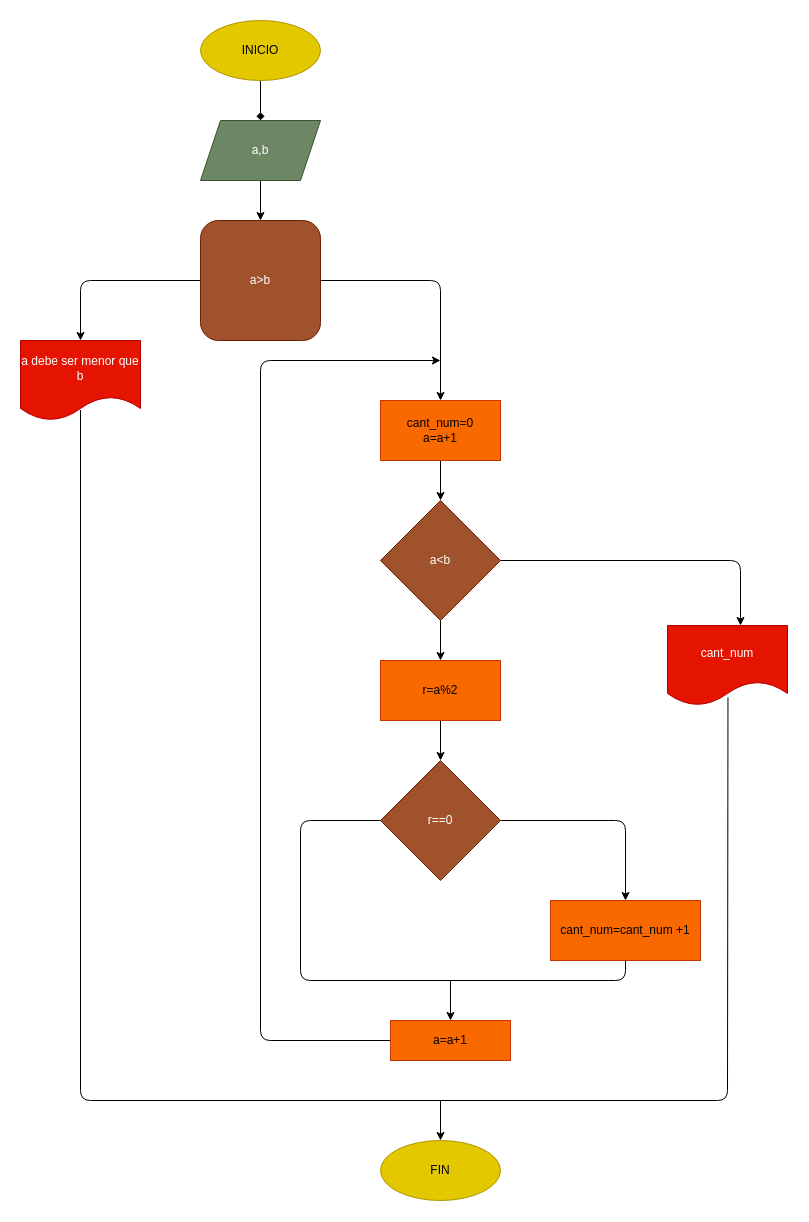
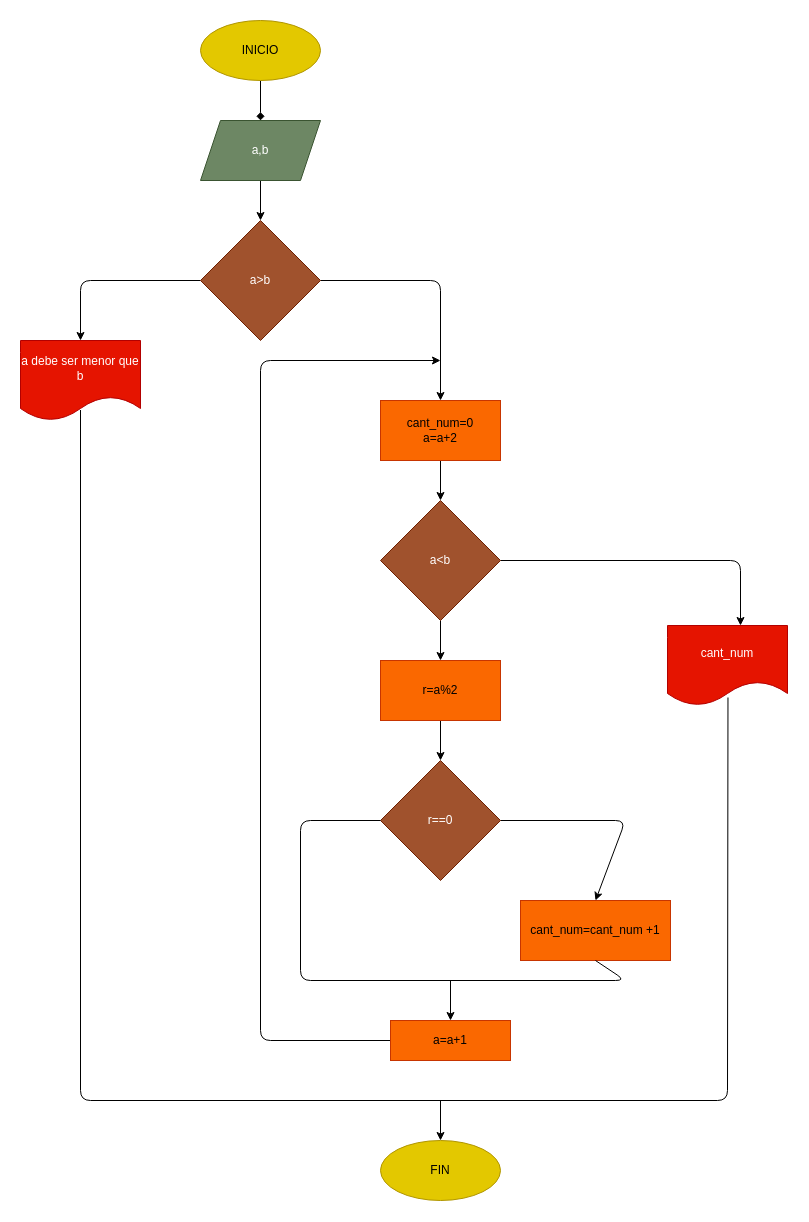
node "a>b": shape rounded rectangle -> diamond
node "cant_num=0 a=a+1": label "cant_num=0 a=a+1" -> "cant_num=0 a=a+2"
node "cant_num=cant_num +1": moved (626, 931) -> (596, 931)
